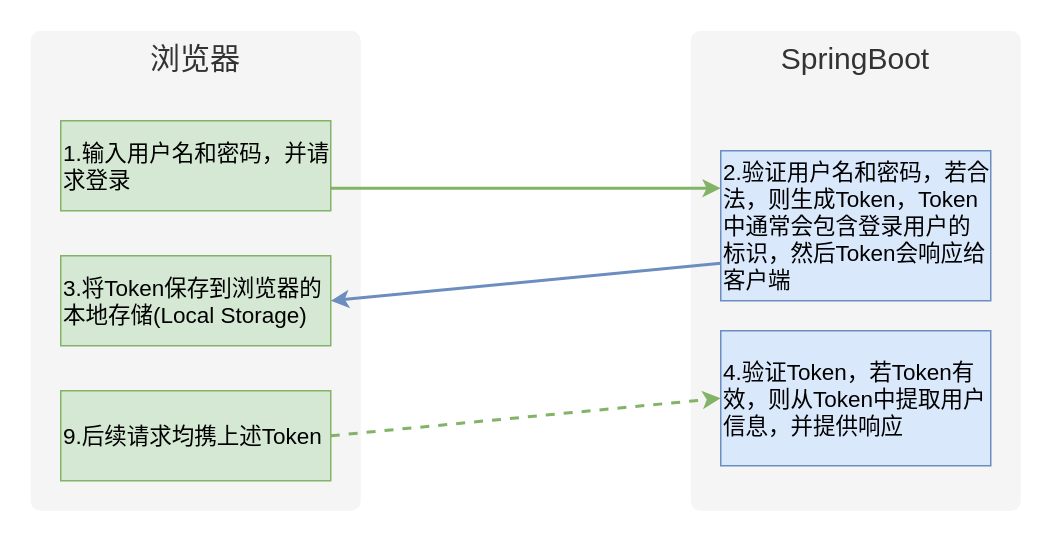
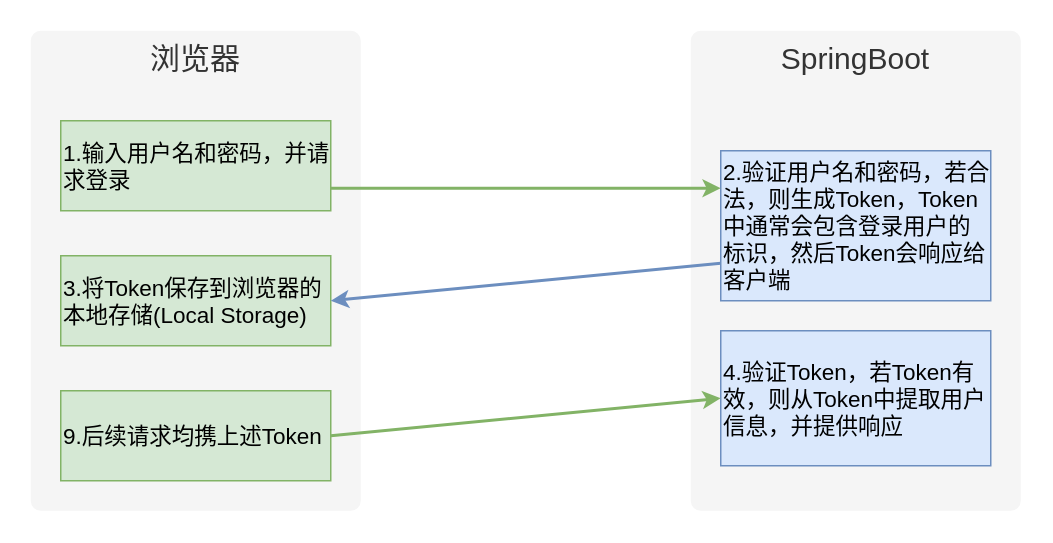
edge "9.后续请求均携上述Token" -> "4.验证Token，若Token有效，则从Token中提取用户信息，并提供响应": style dashed -> solid
